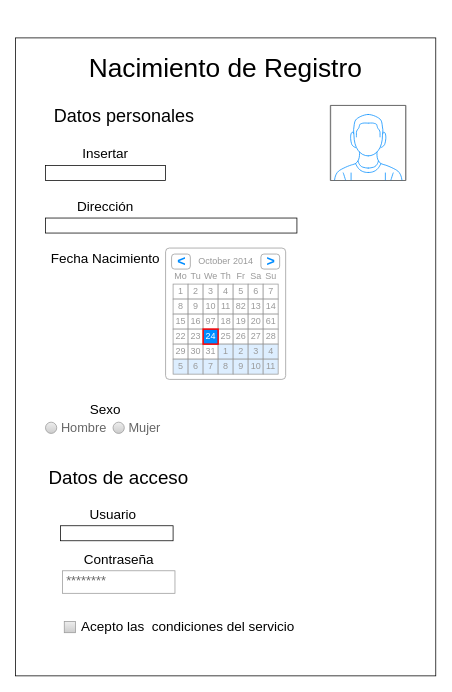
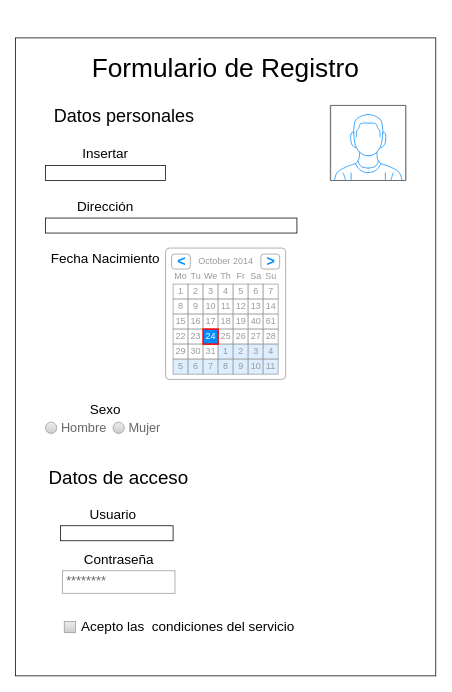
node "Nacimiento de Registro": label "Nacimiento de Registro" -> "Formulario de Registro"
node "82": label "82" -> "12"
node "97": label "97" -> "17"
node "20": label "20" -> "40"
